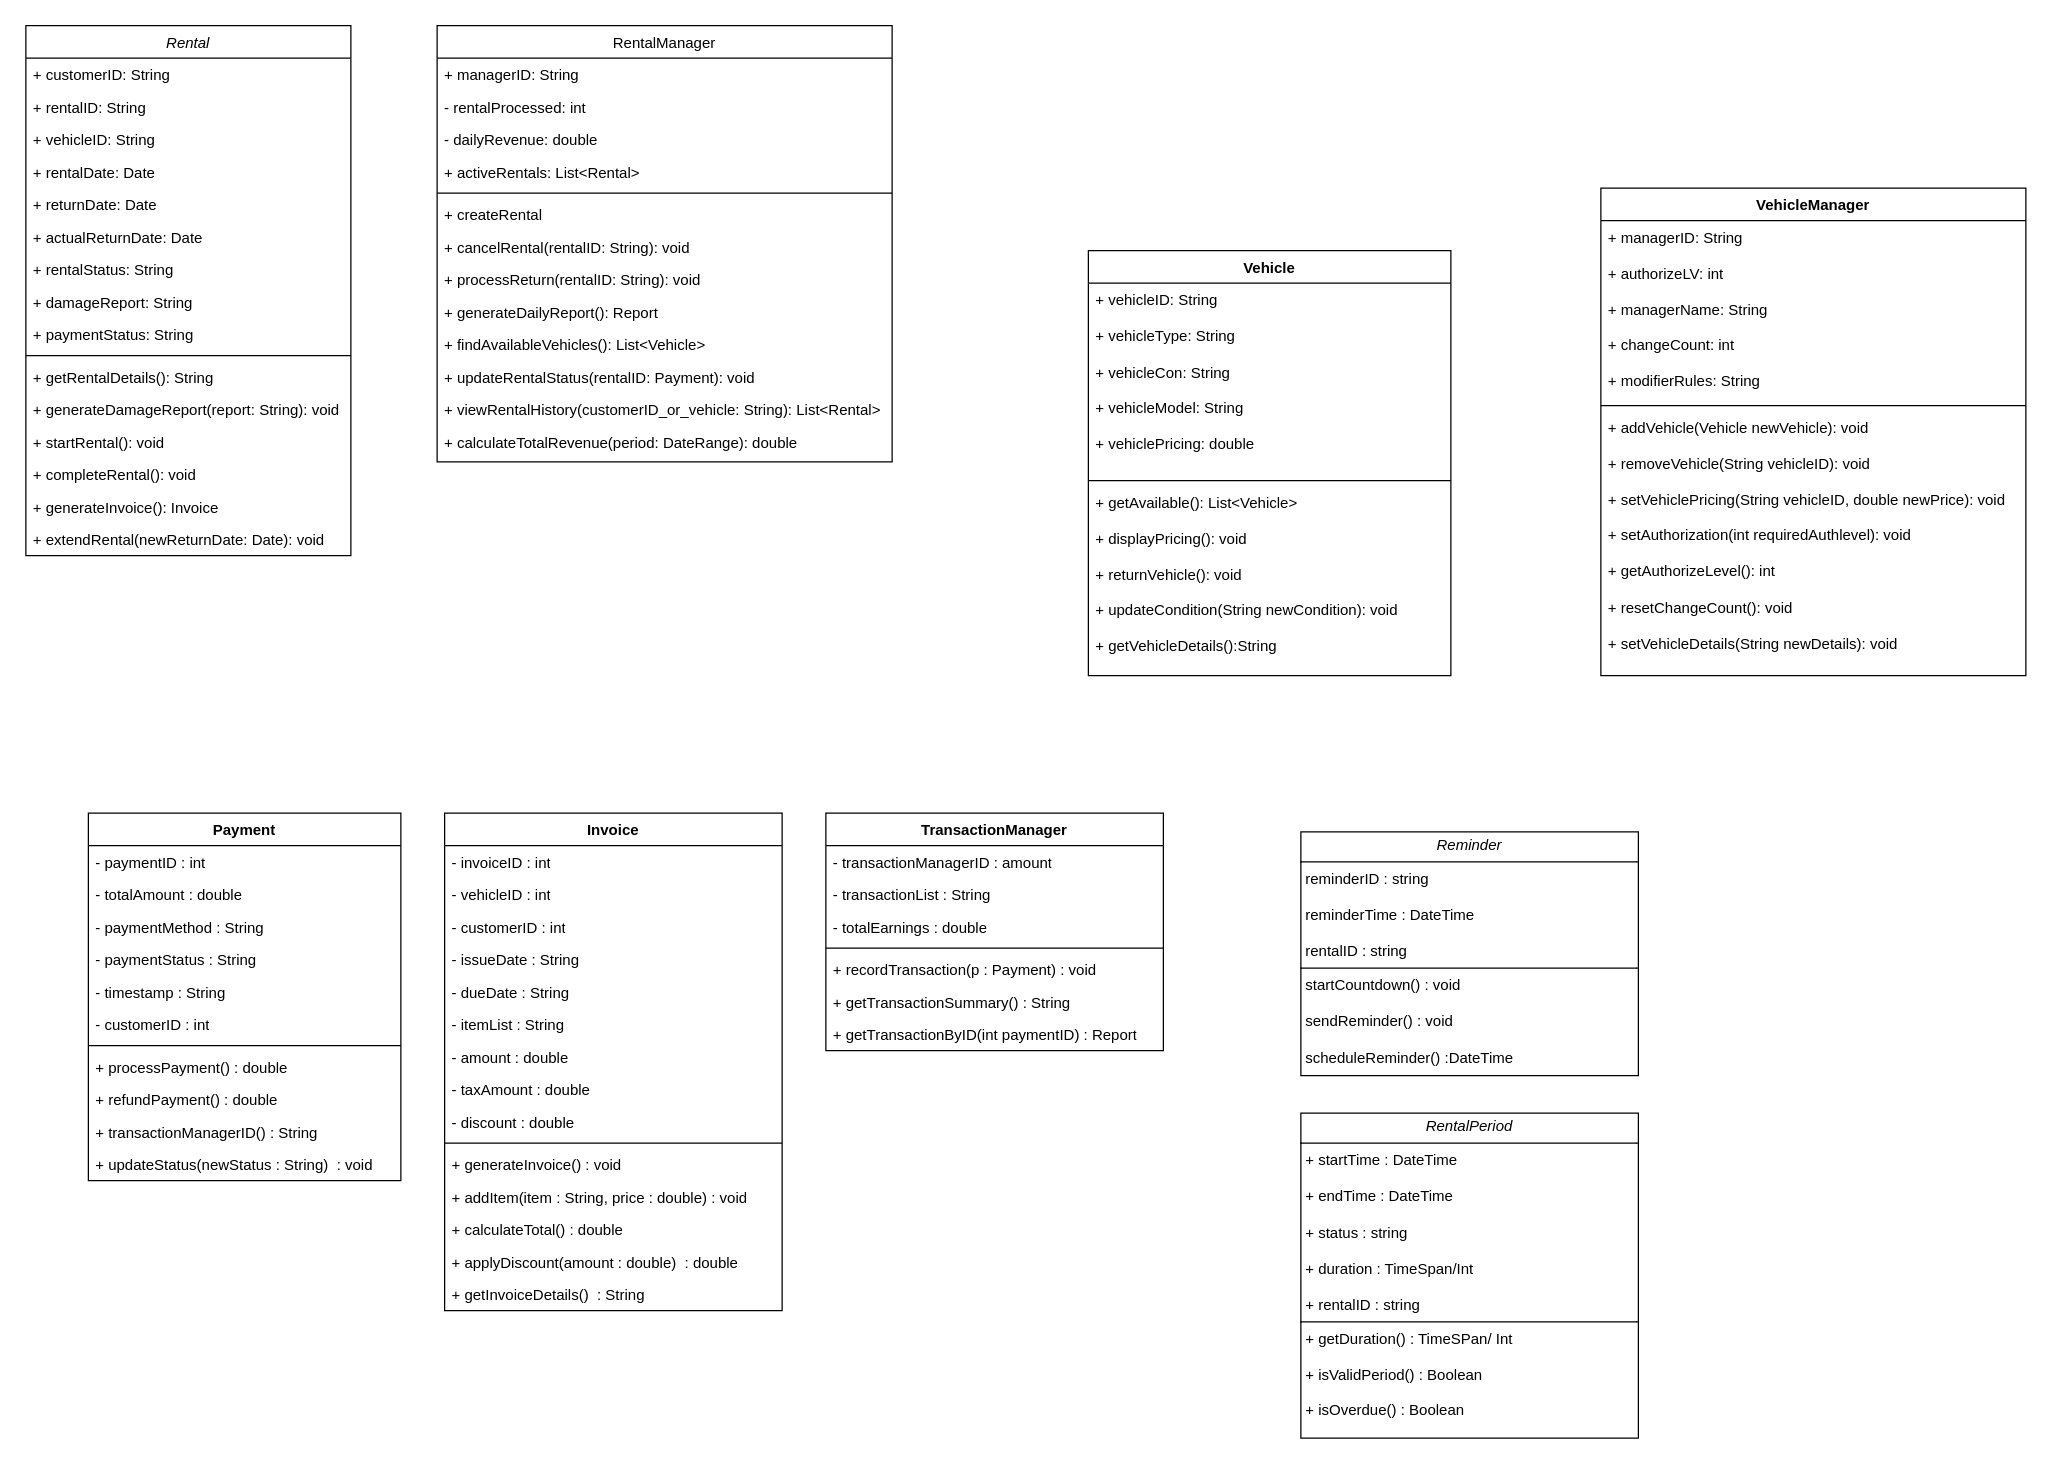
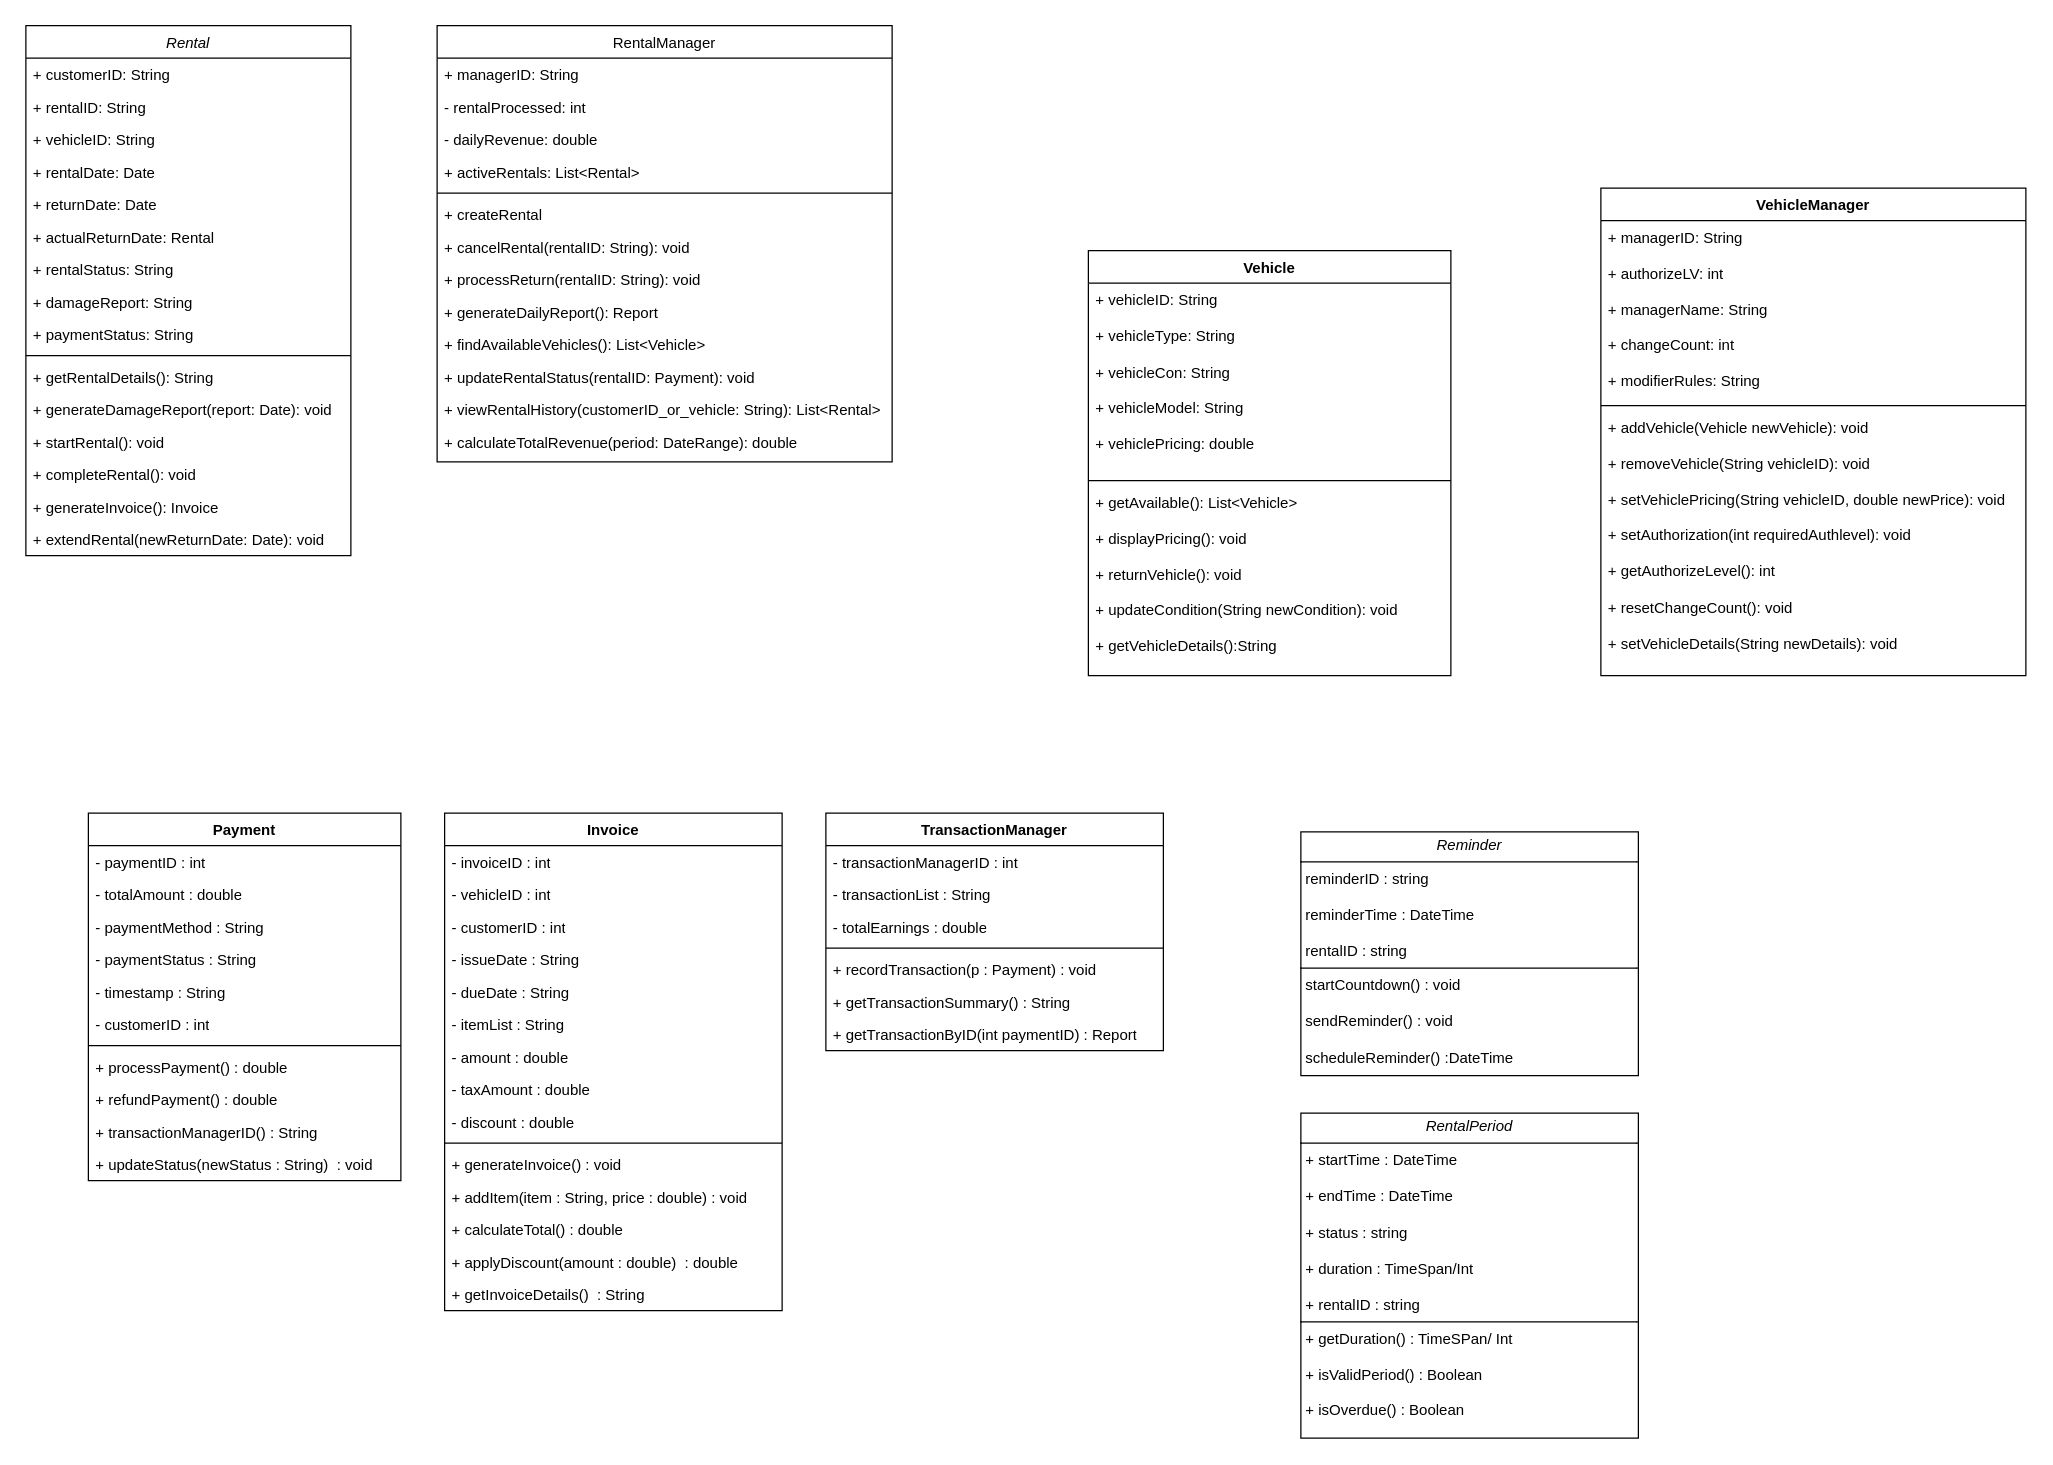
node "+ actualReturnDate: Date": label "+ actualReturnDate: Date" -> "+ actualReturnDate: Rental"
node "+ generateDamageReport(report: String): void": label "+ generateDamageReport(report: String): void" -> "+ generateDamageReport(report: Date): void"
node "- transactionManagerID : amount": label "- transactionManagerID : amount" -> "- transactionManagerID : int"
